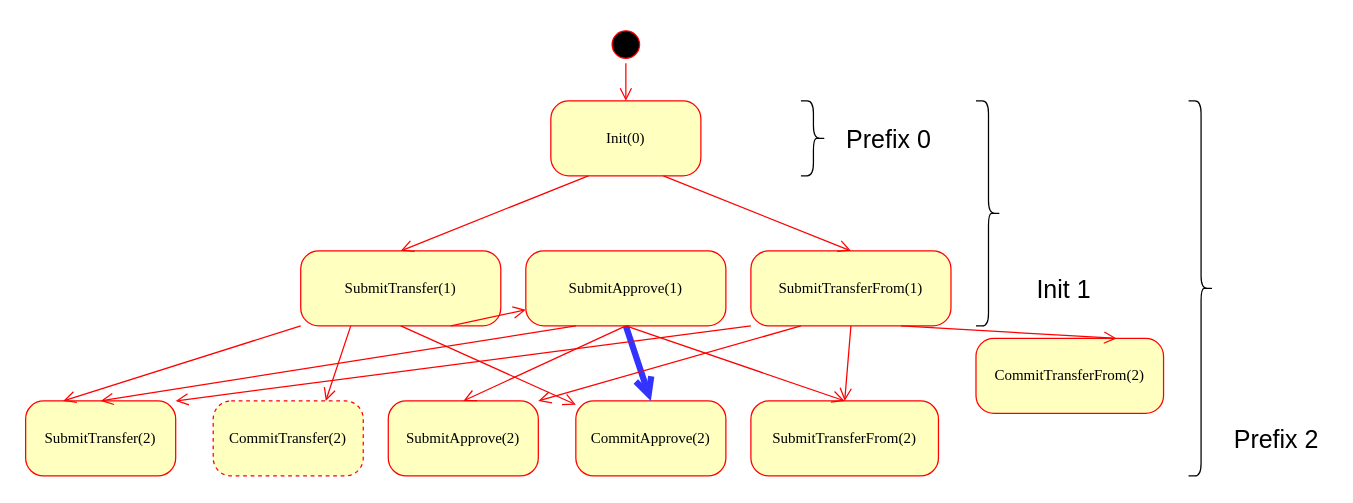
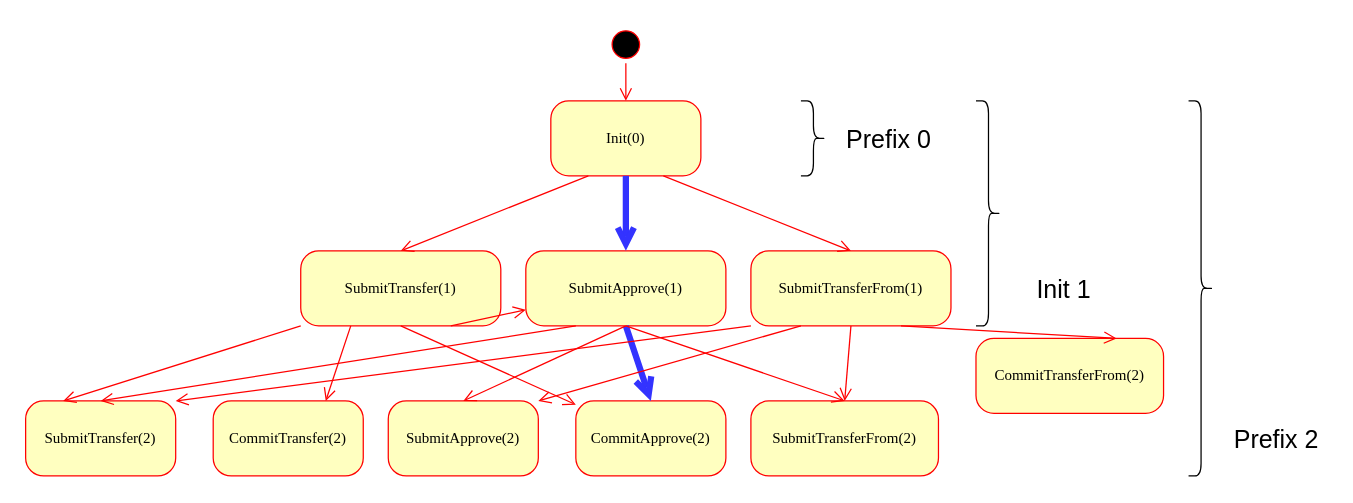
edge "Init(0)" -> "SubmitApprove(1)": added
node "CommitTransfer(2)": style dashed -> solid
